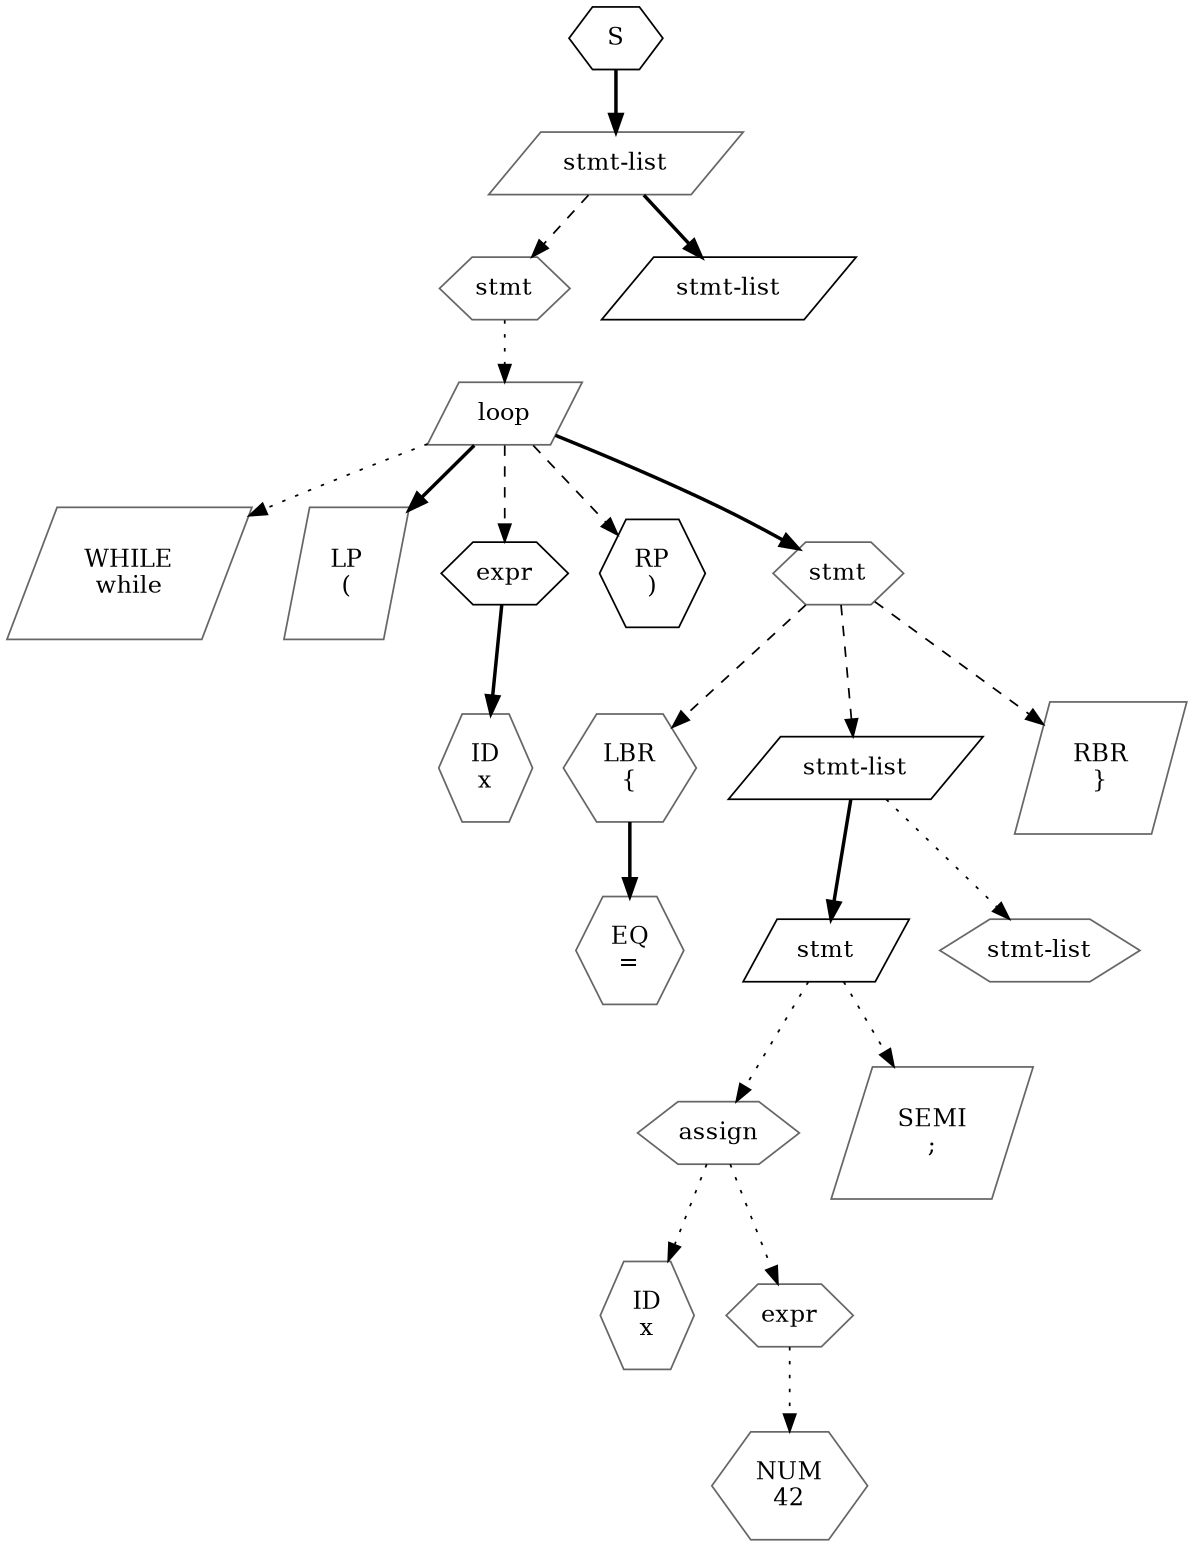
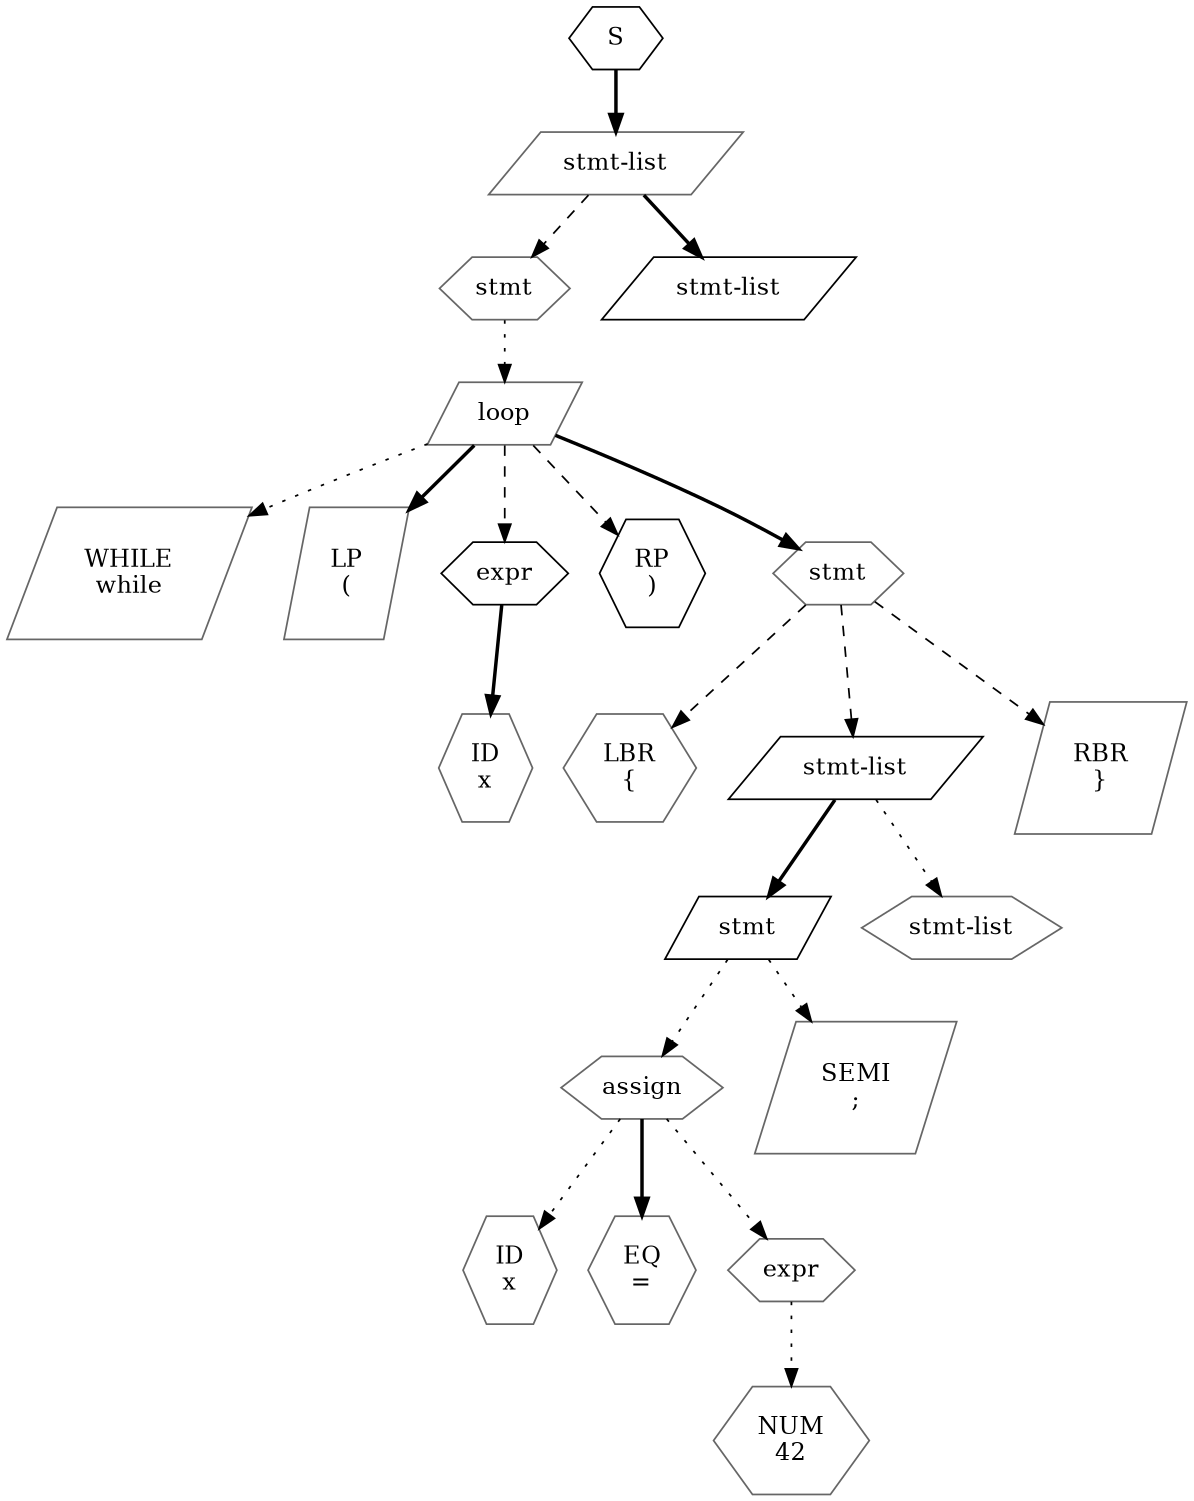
edge "LBR {" -> "EQ =": now "assign" -> "EQ ="
